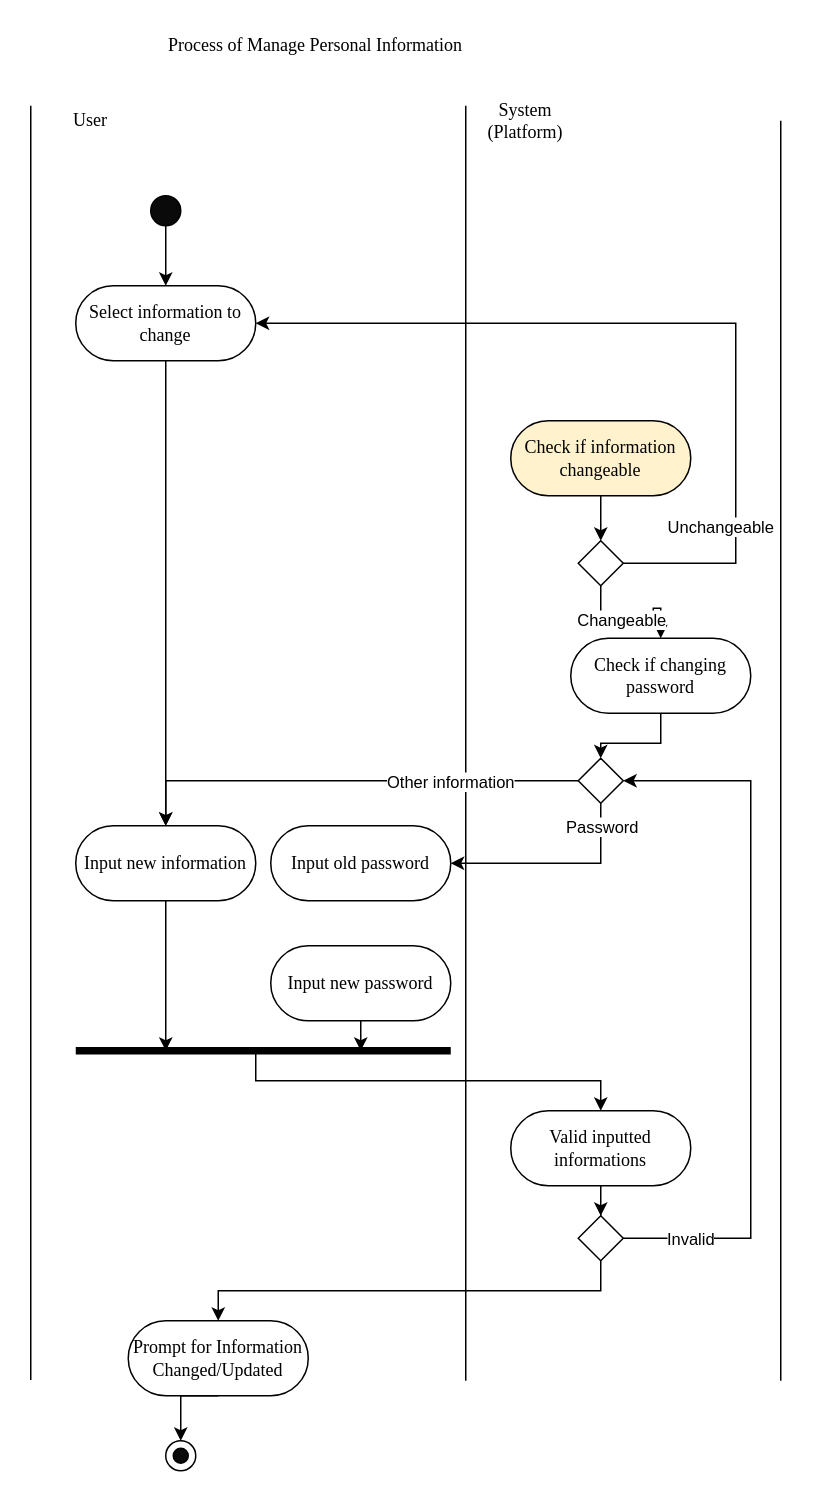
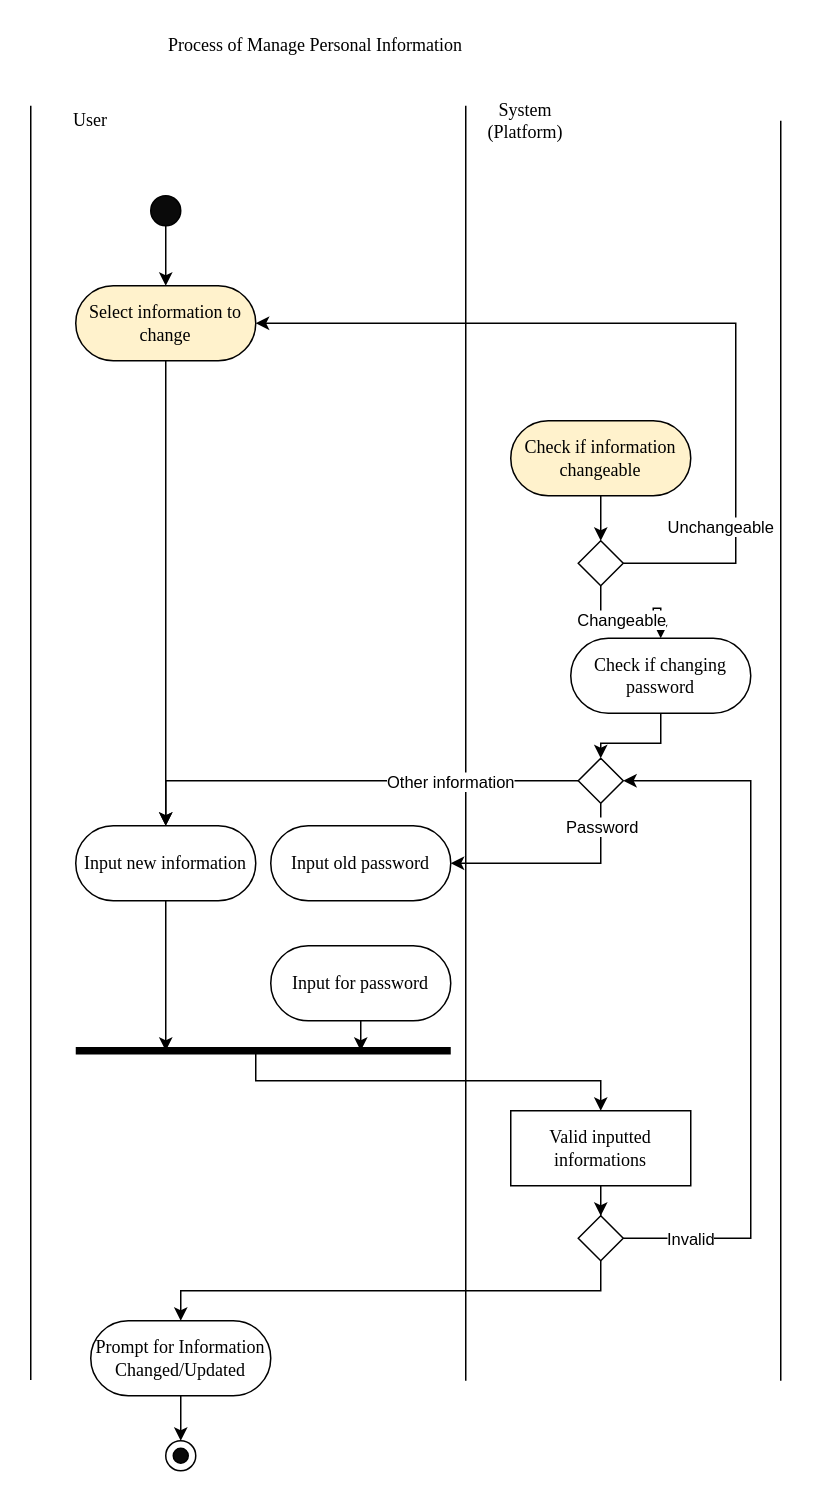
node "Select information to change": fillcolor #ffffff -> #fff2cc
node "Input new password": label "Input new password" -> "Input for password"
node "Valid inputted informations": shape rounded rectangle -> rectangle
node "Prompt for Information Changed/Updated": moved (218, 1358) -> (181, 1358)
